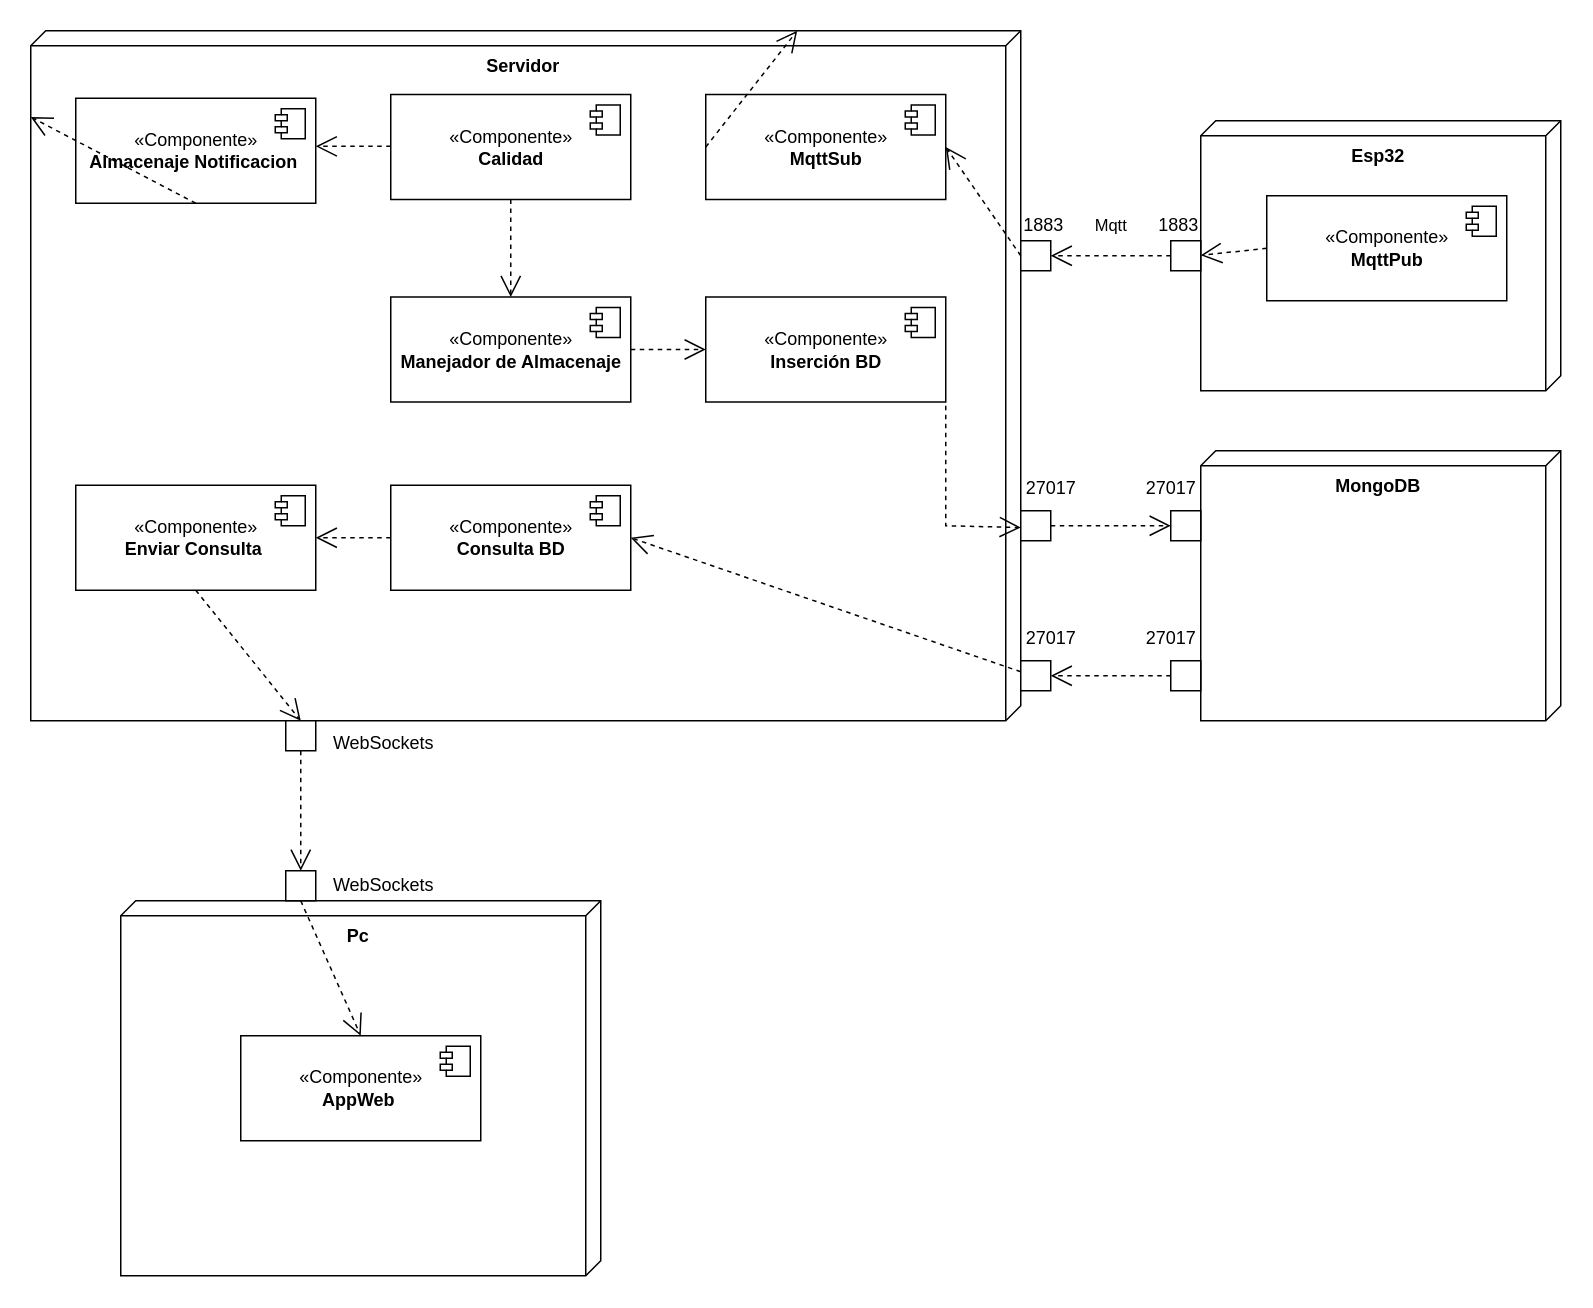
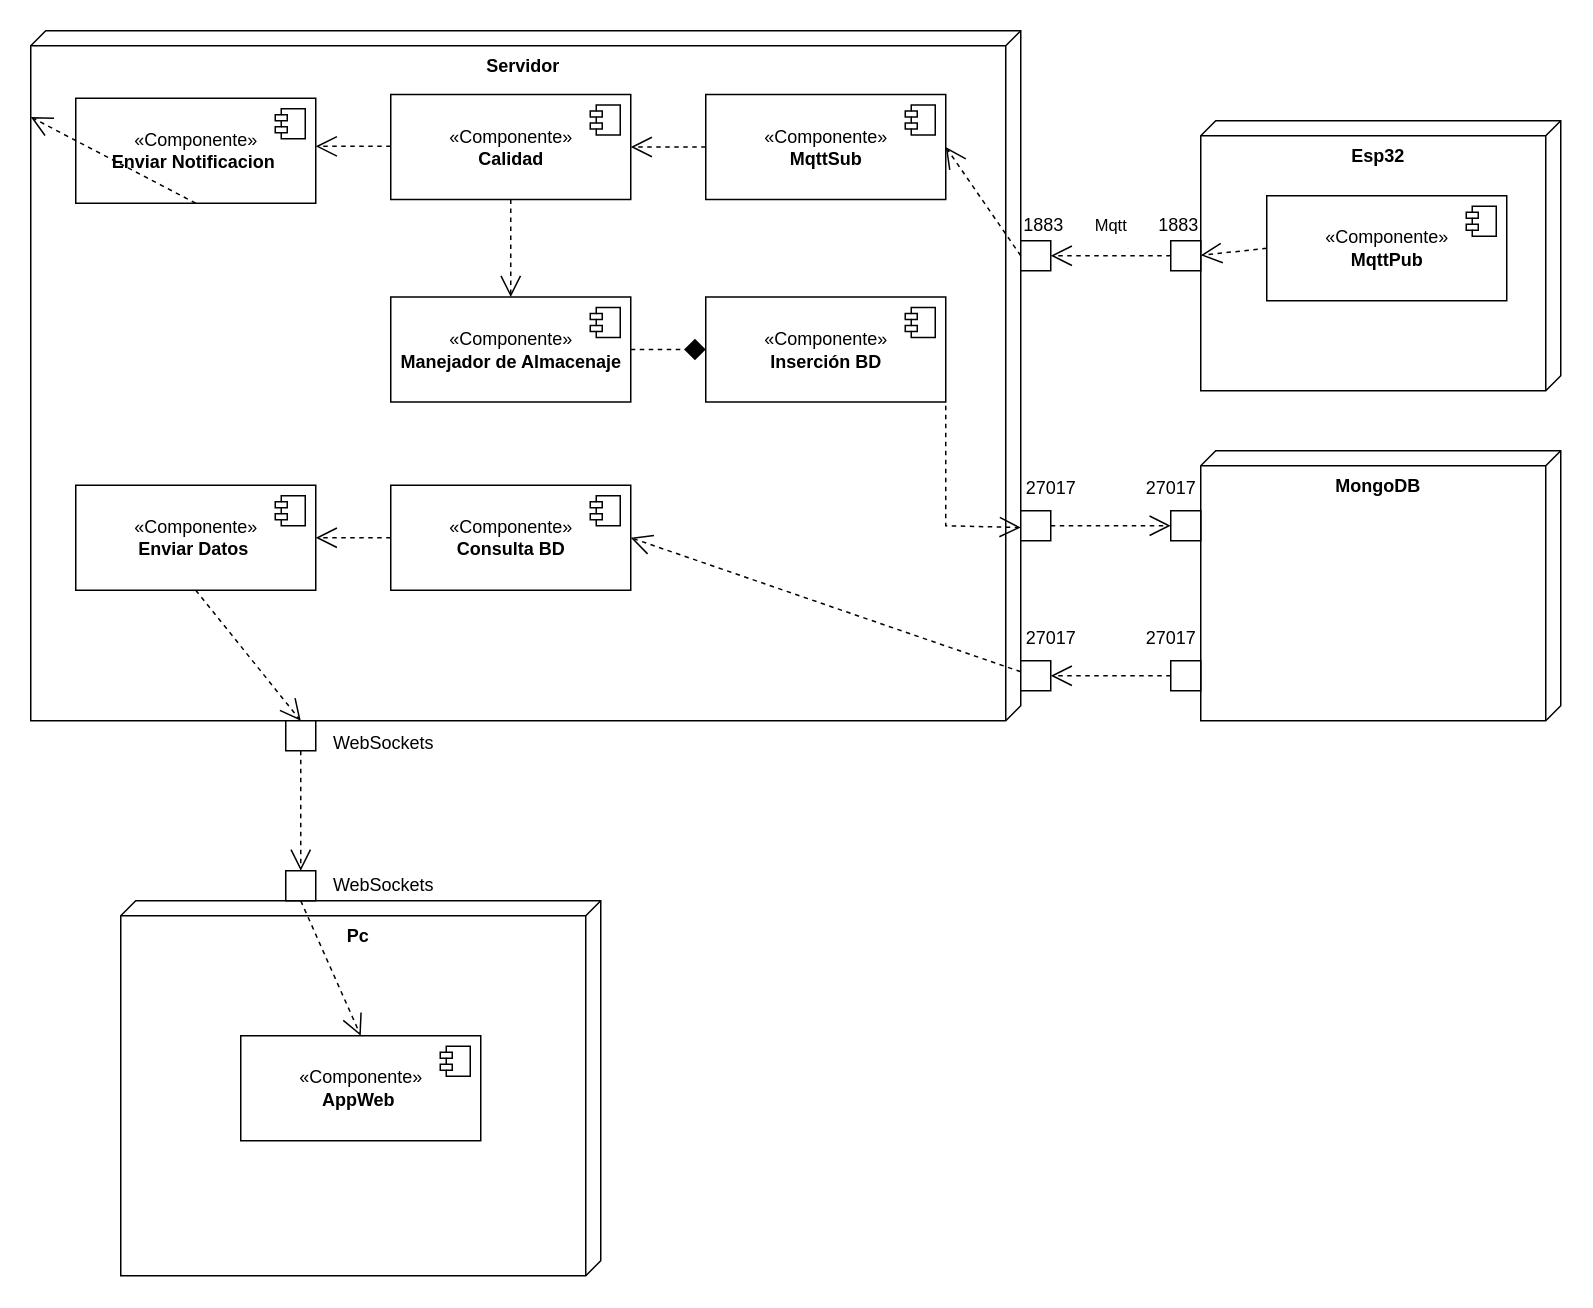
edge "«Componente» MqttSub" -> "Servidor": now "«Componente» MqttSub" -> "«Componente» Calidad"
node "«Componente» Almacenaje Notificacion": label "«Componente» Almacenaje Notificacion" -> "«Componente» Enviar Notificacion"
edge "«Componente» Manejador de Almacenaje" -> "«Componente» Inserción BD": arrowhead open -> diamond
node "«Componente» Enviar Consulta": label "«Componente» Enviar Consulta" -> "«Componente» Enviar Datos"
